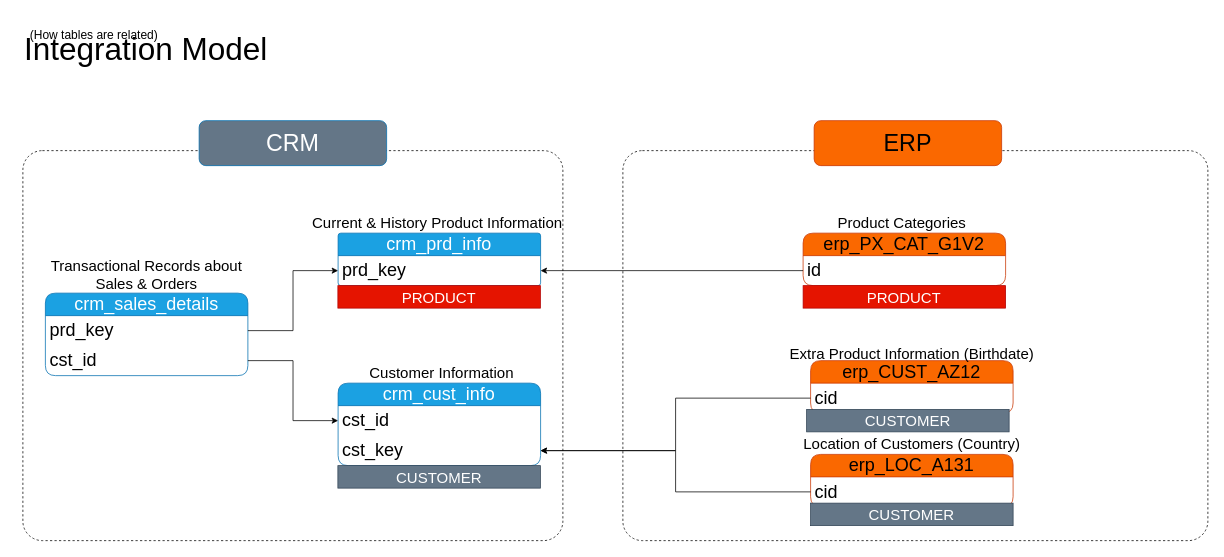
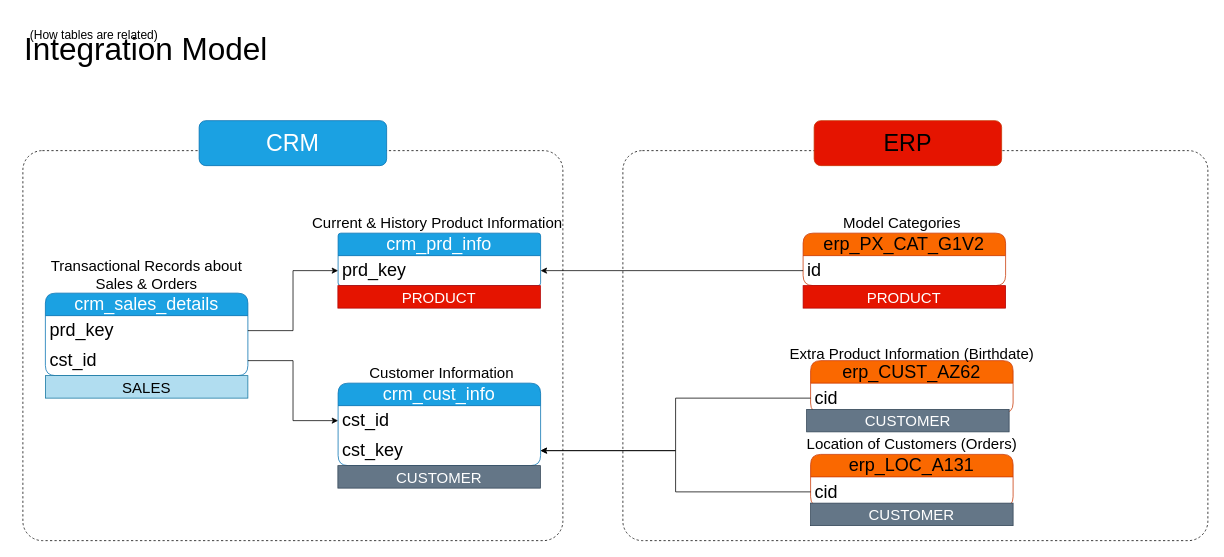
node "CRM": fillcolor #647687 -> #1ba1e2
node "ERP": fillcolor #fa6800 -> #e51400
node "Product Categories": label "Product Categories" -> "Model Categories"
node "erp_CUST_AZ12": label "erp_CUST_AZ12" -> "erp_CUST_AZ62"
node "SALES": added
node "Location of Customers (Country)": label "Location of Customers (Country)" -> "Location of Customers (Orders)"
